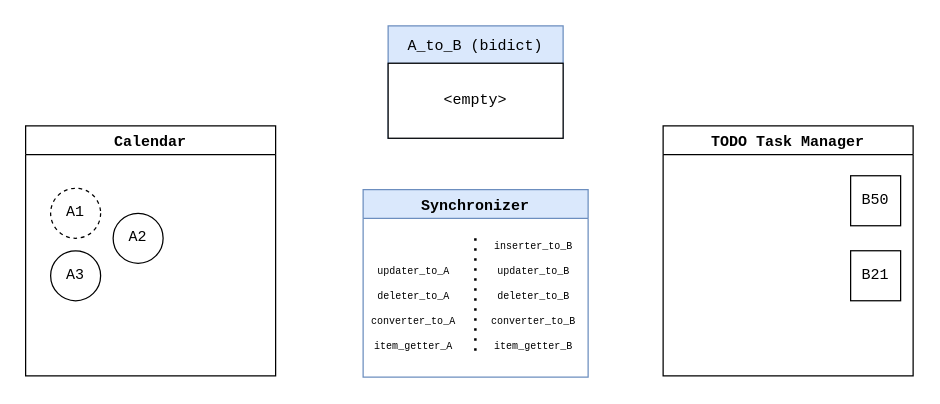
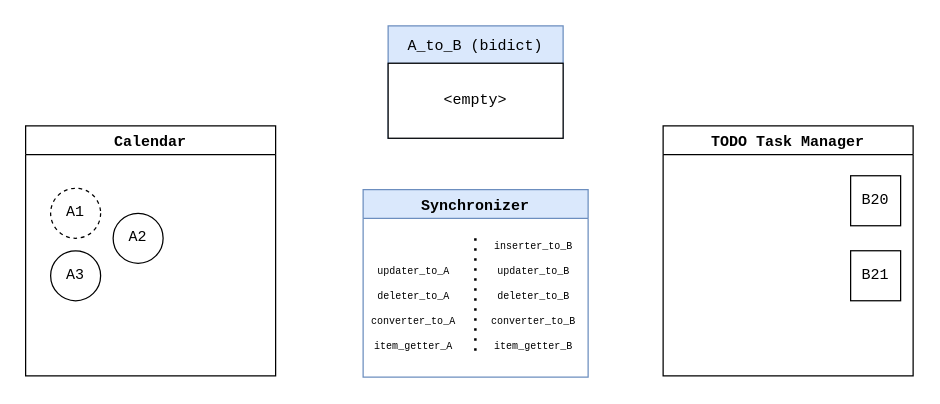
node "B50": label "B50" -> "B20"
